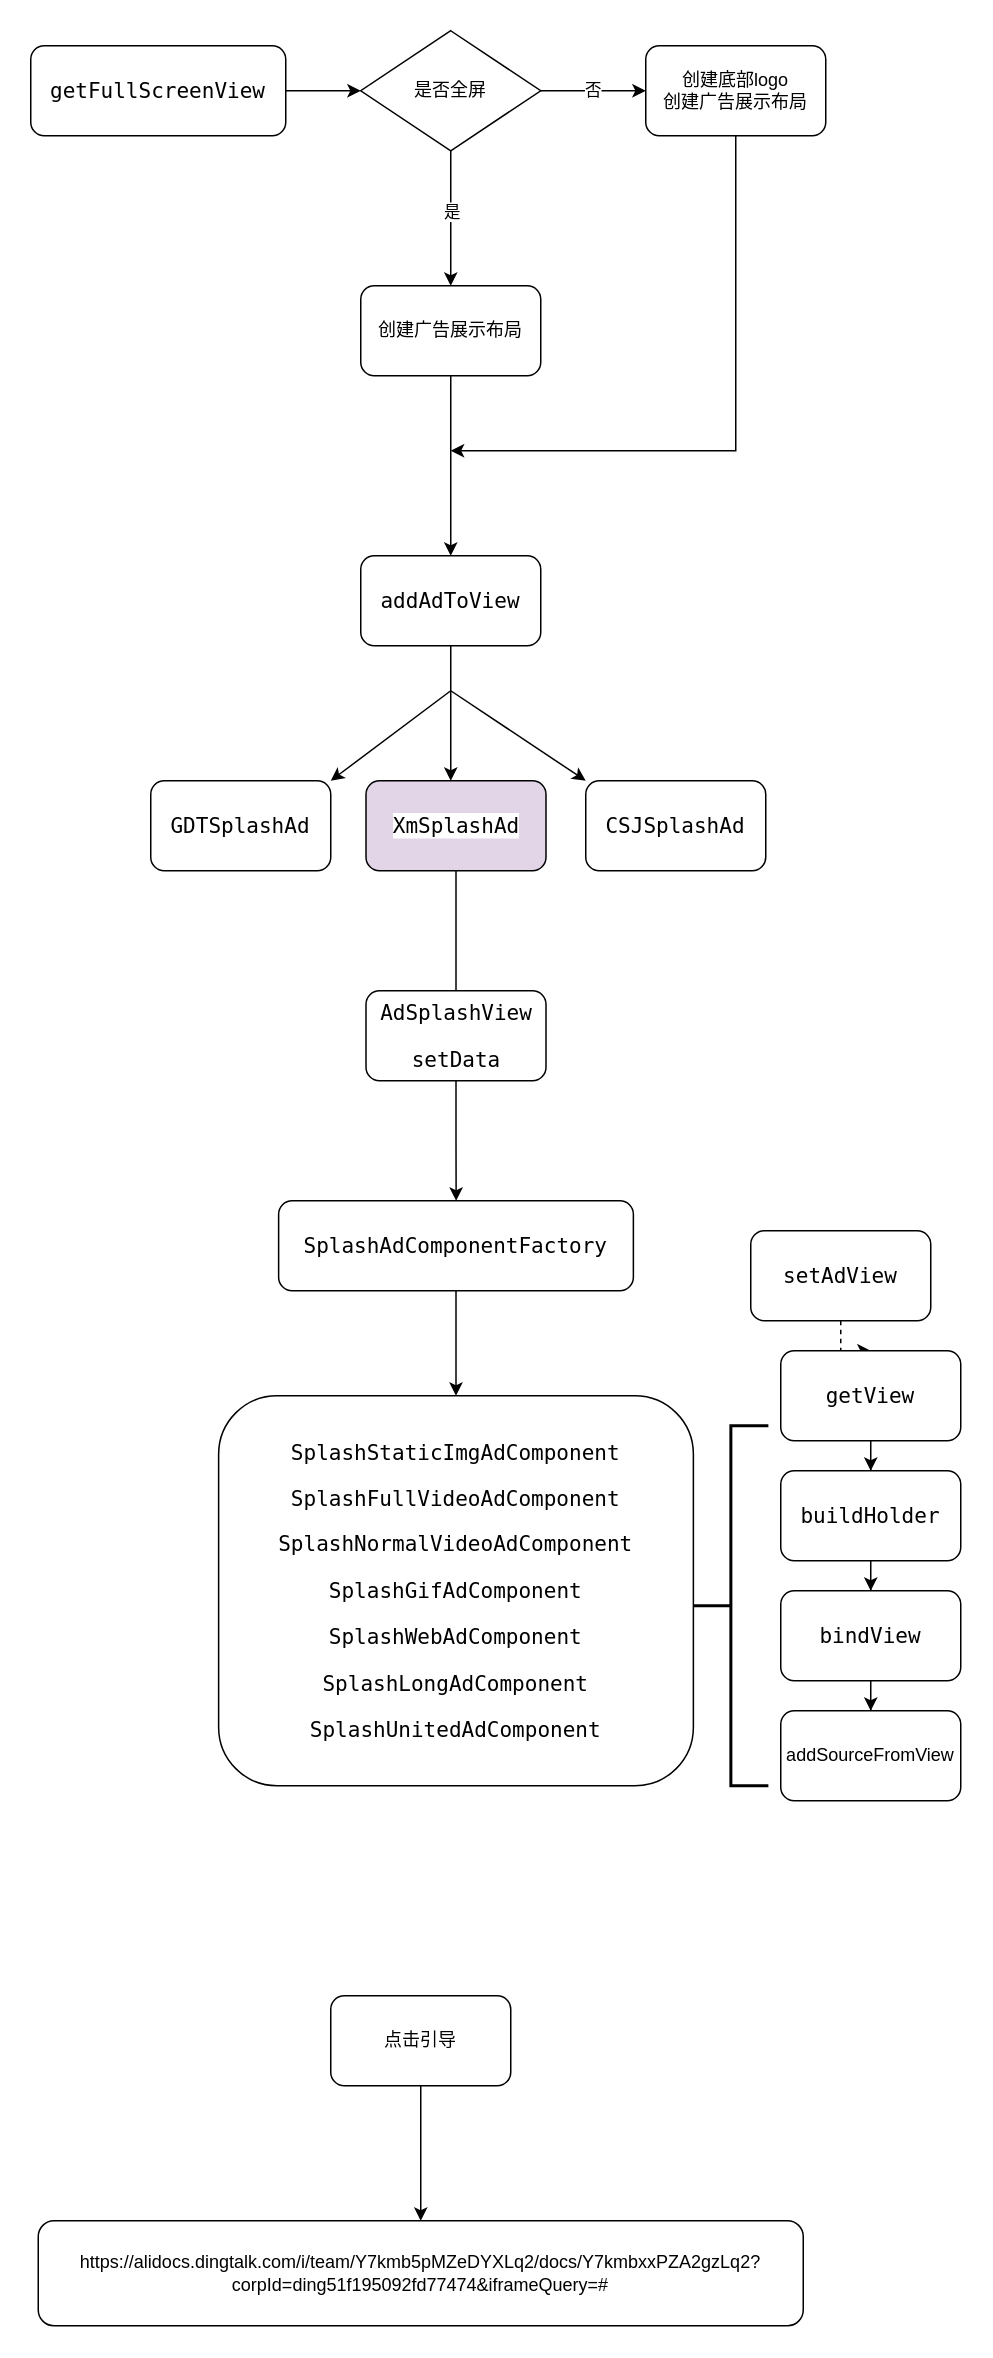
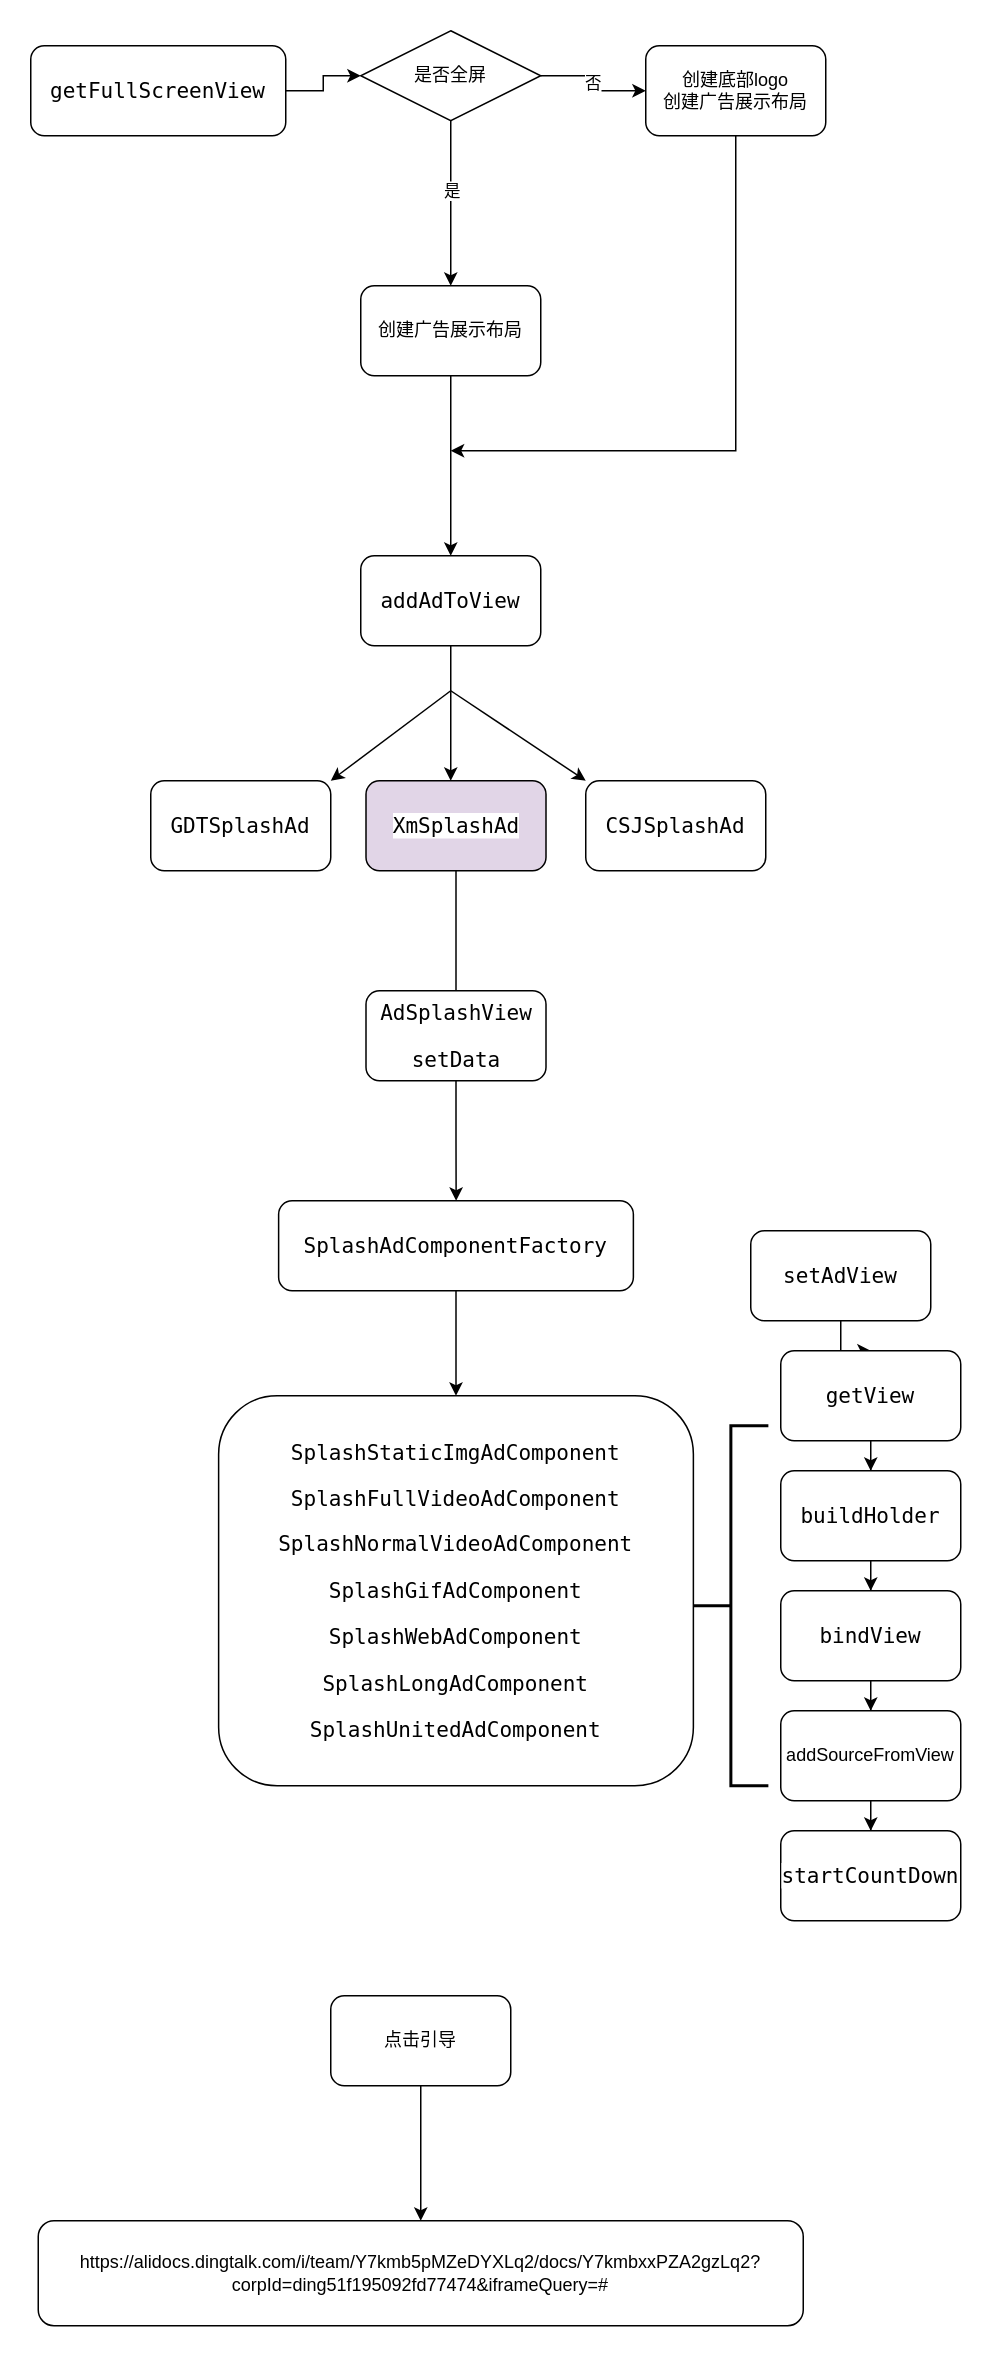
node "是否全屏": size 180x120 -> 180x90
edge "setAdView" -> "getView": style dashed -> solid
edge "addSourceFromView" -> "startCountDown": added
node "startCountDown": added
